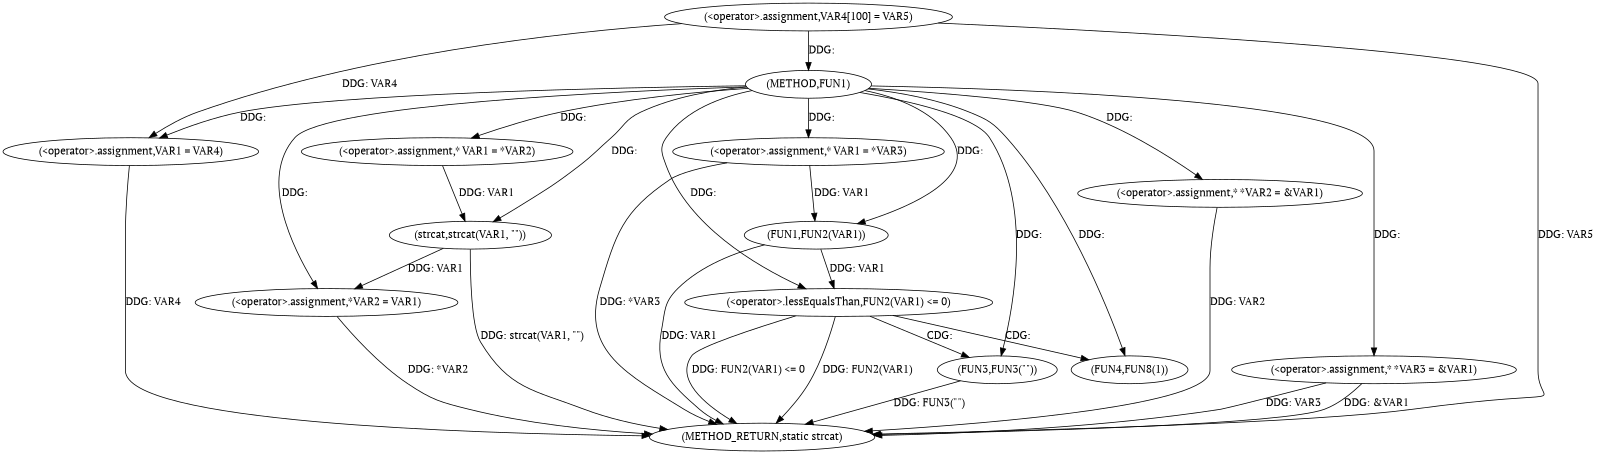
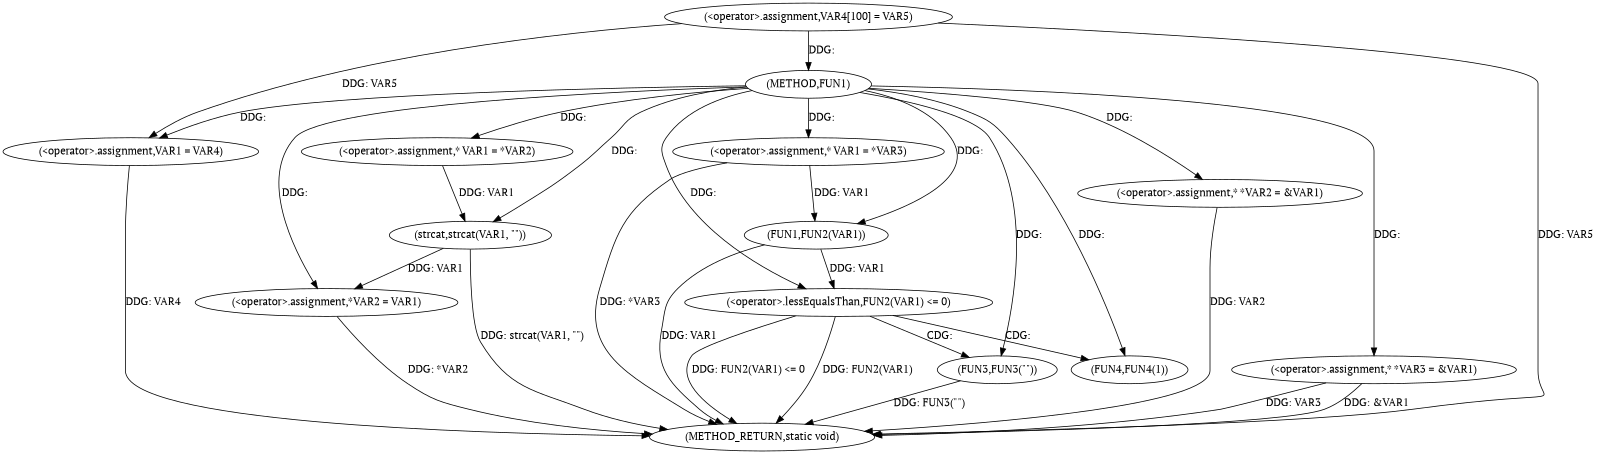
edge "(<operator>.assignment,VAR4[100] = VAR5)" -> "(<operator>.assignment,VAR1 = VAR4)": label "DDG: VAR4" -> "DDG: VAR5"
node "(FUN4,FUN8(1))": label "(FUN4,FUN8(1))" -> "(FUN4,FUN4(1))"
node "(METHOD_RETURN,static strcat)": label "(METHOD_RETURN,static strcat)" -> "(METHOD_RETURN,static void)"
